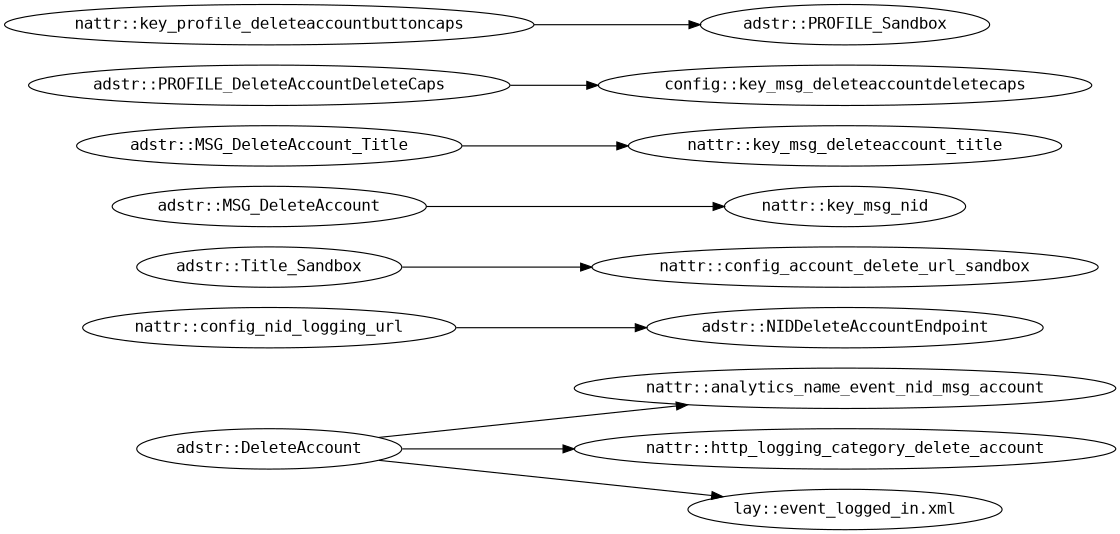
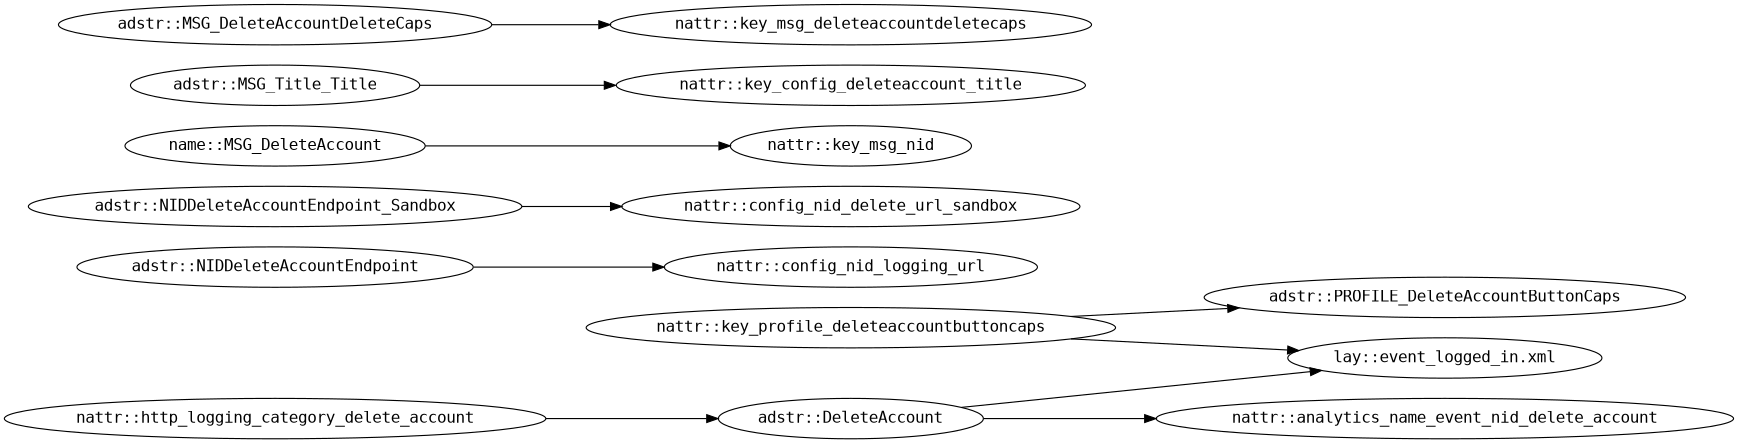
node "adstr::PROFILE_Sandbox": label "adstr::PROFILE_Sandbox" -> "adstr::PROFILE_DeleteAccountButtonCaps"
node "adstr::PROFILE_DeleteAccountDeleteCaps": label "adstr::PROFILE_DeleteAccountDeleteCaps" -> "adstr::MSG_DeleteAccountDeleteCaps"
node "config::key_msg_deleteaccountdeletecaps": label "config::key_msg_deleteaccountdeletecaps" -> "nattr::key_msg_deleteaccountdeletecaps"
node "adstr::MSG_DeleteAccount_Title": label "adstr::MSG_DeleteAccount_Title" -> "adstr::MSG_Title_Title"
node "nattr::key_msg_deleteaccount_title": label "nattr::key_msg_deleteaccount_title" -> "nattr::key_config_deleteaccount_title"
node "adstr::MSG_DeleteAccount": label "adstr::MSG_DeleteAccount" -> "name::MSG_DeleteAccount"
node "adstr::Title_Sandbox": label "adstr::Title_Sandbox" -> "adstr::NIDDeleteAccountEndpoint_Sandbox"
node "nattr::config_account_delete_url_sandbox": label "nattr::config_account_delete_url_sandbox" -> "nattr::config_nid_delete_url_sandbox"
edge "nattr::config_nid_logging_url" -> "adstr::NIDDeleteAccountEndpoint": reversed
edge "nattr::key_profile_deleteaccountbuttoncaps" -> "lay::event_logged_in.xml": added
node "nattr::analytics_name_event_nid_msg_account": label "nattr::analytics_name_event_nid_msg_account" -> "nattr::analytics_name_event_nid_delete_account"
edge "adstr::DeleteAccount" -> "nattr::http_logging_category_delete_account": reversed
